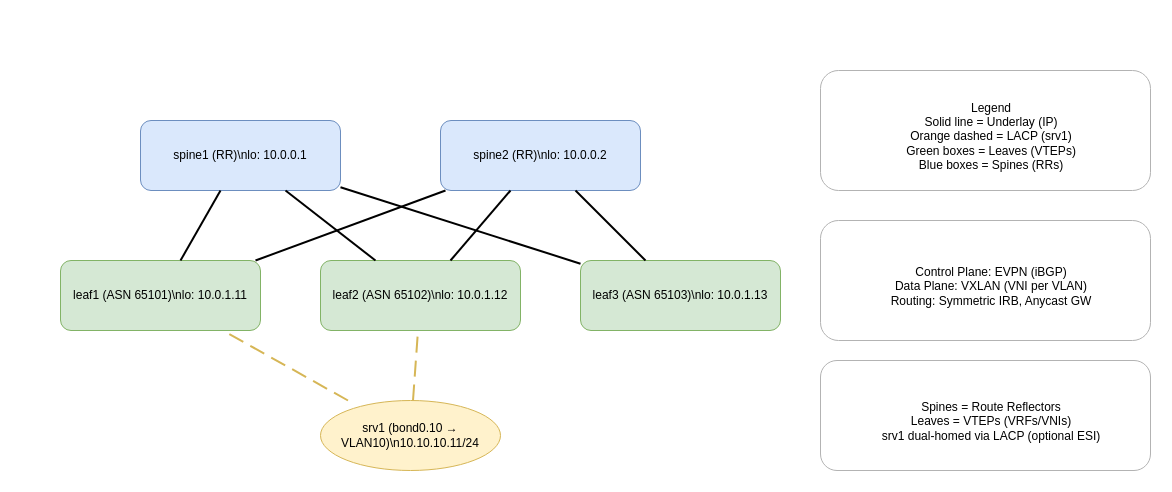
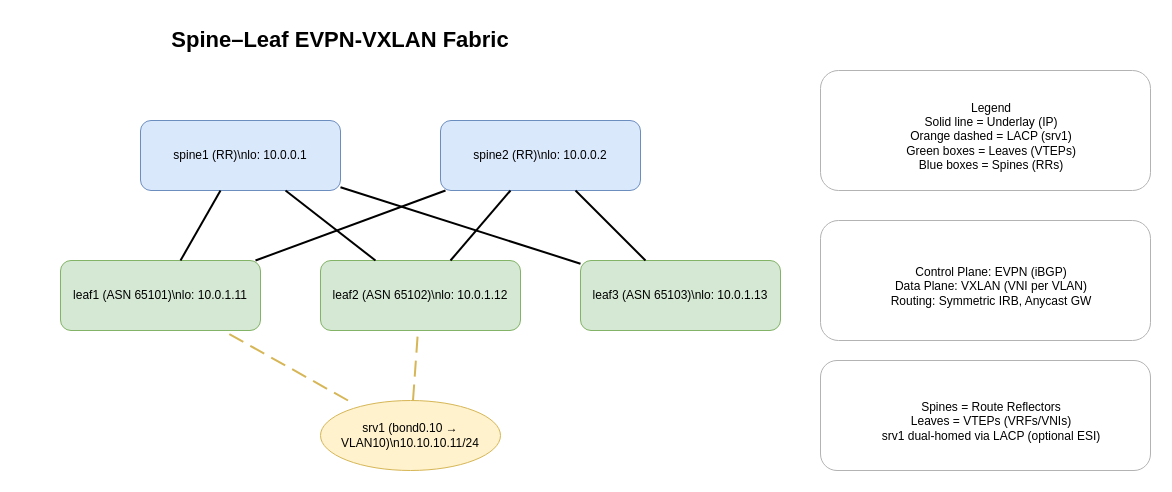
node "Spine–Leaf EVPN‑VXLAN Fabric": added
